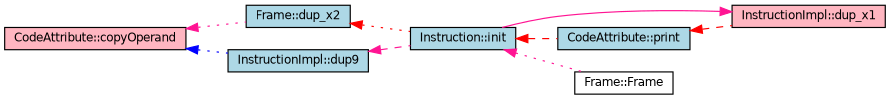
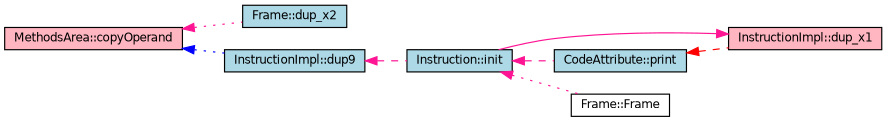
edge "Instruction::init" -> "Frame::dup_x2": removed
node "CodeAttribute::copyOperand": label "CodeAttribute::copyOperand" -> "MethodsArea::copyOperand"
edge "CodeAttribute::print" -> "Instruction::init": color red -> deeppink
